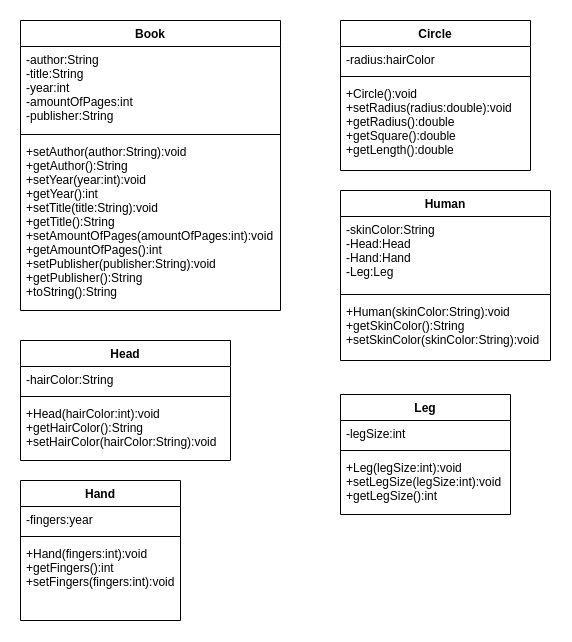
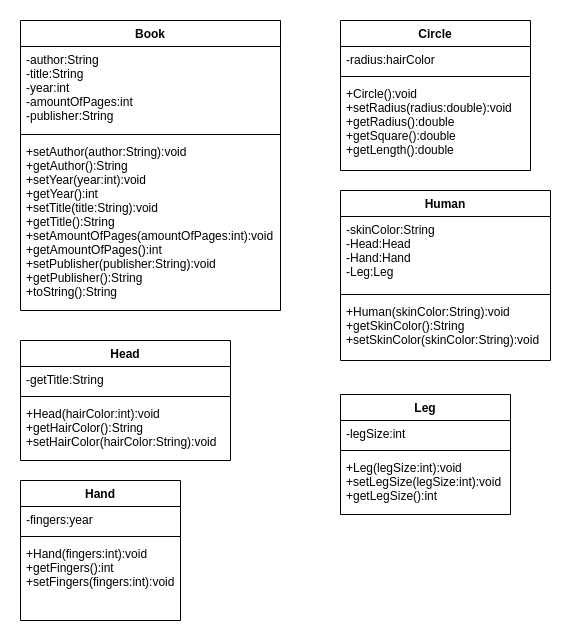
node "-hairColor:String": label "-hairColor:String" -> "-getTitle:String"
